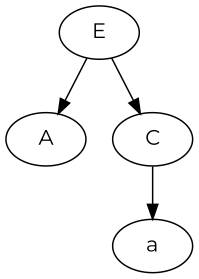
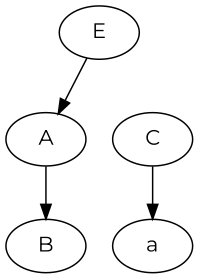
edge "E" -> "C": removed
node "B": added
